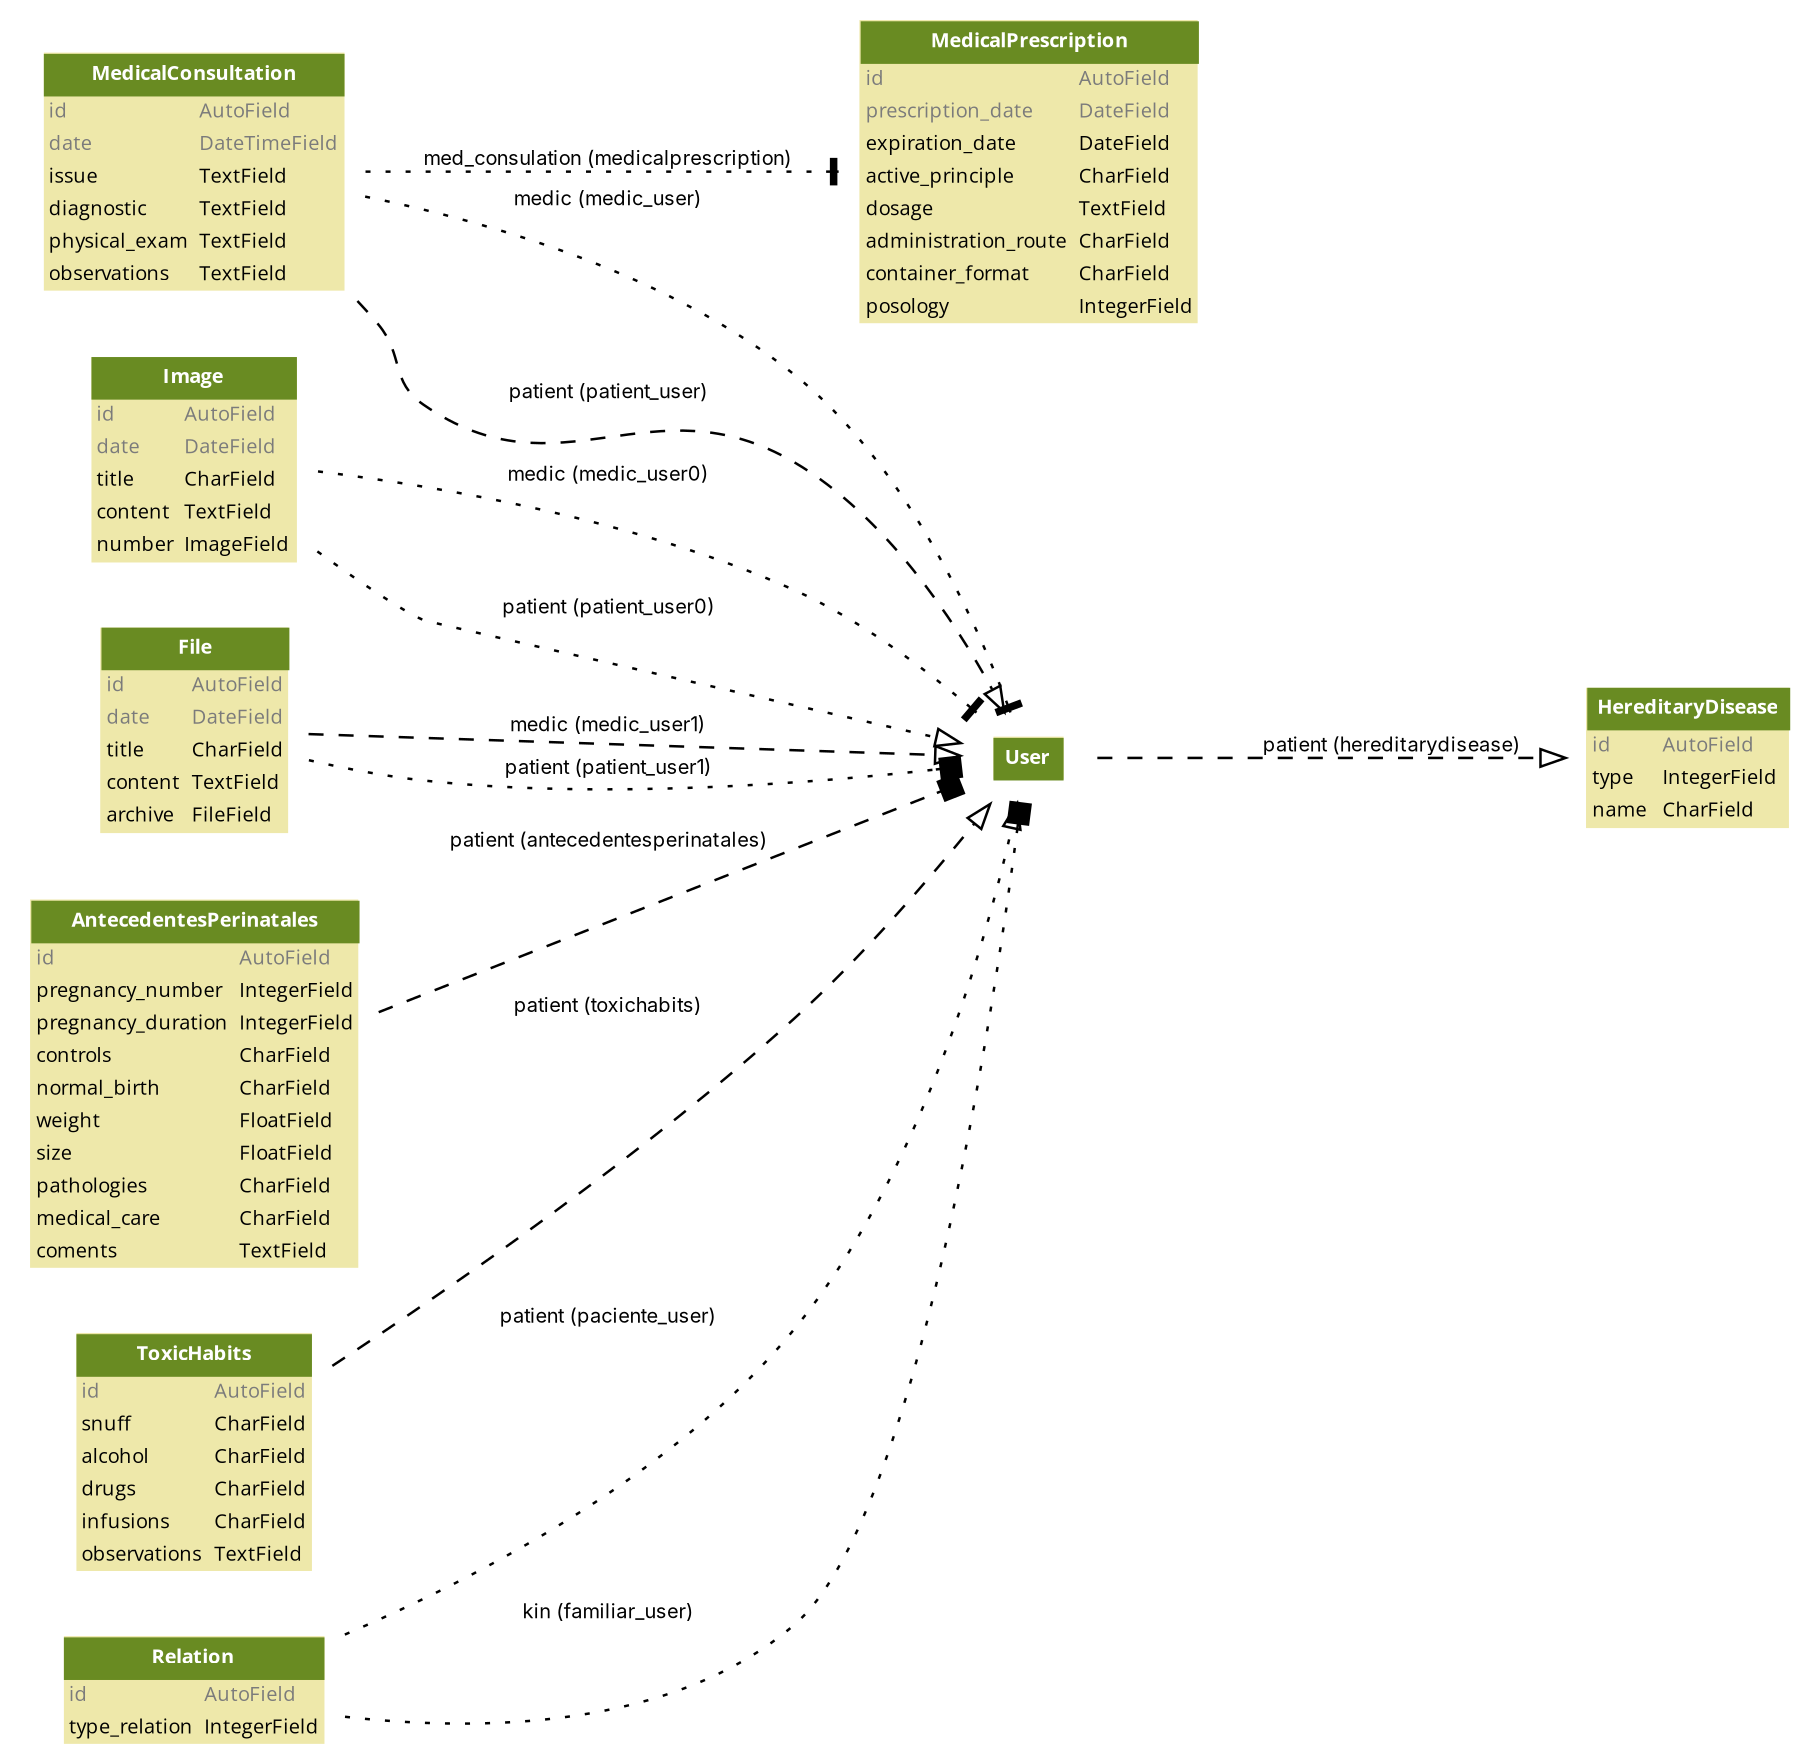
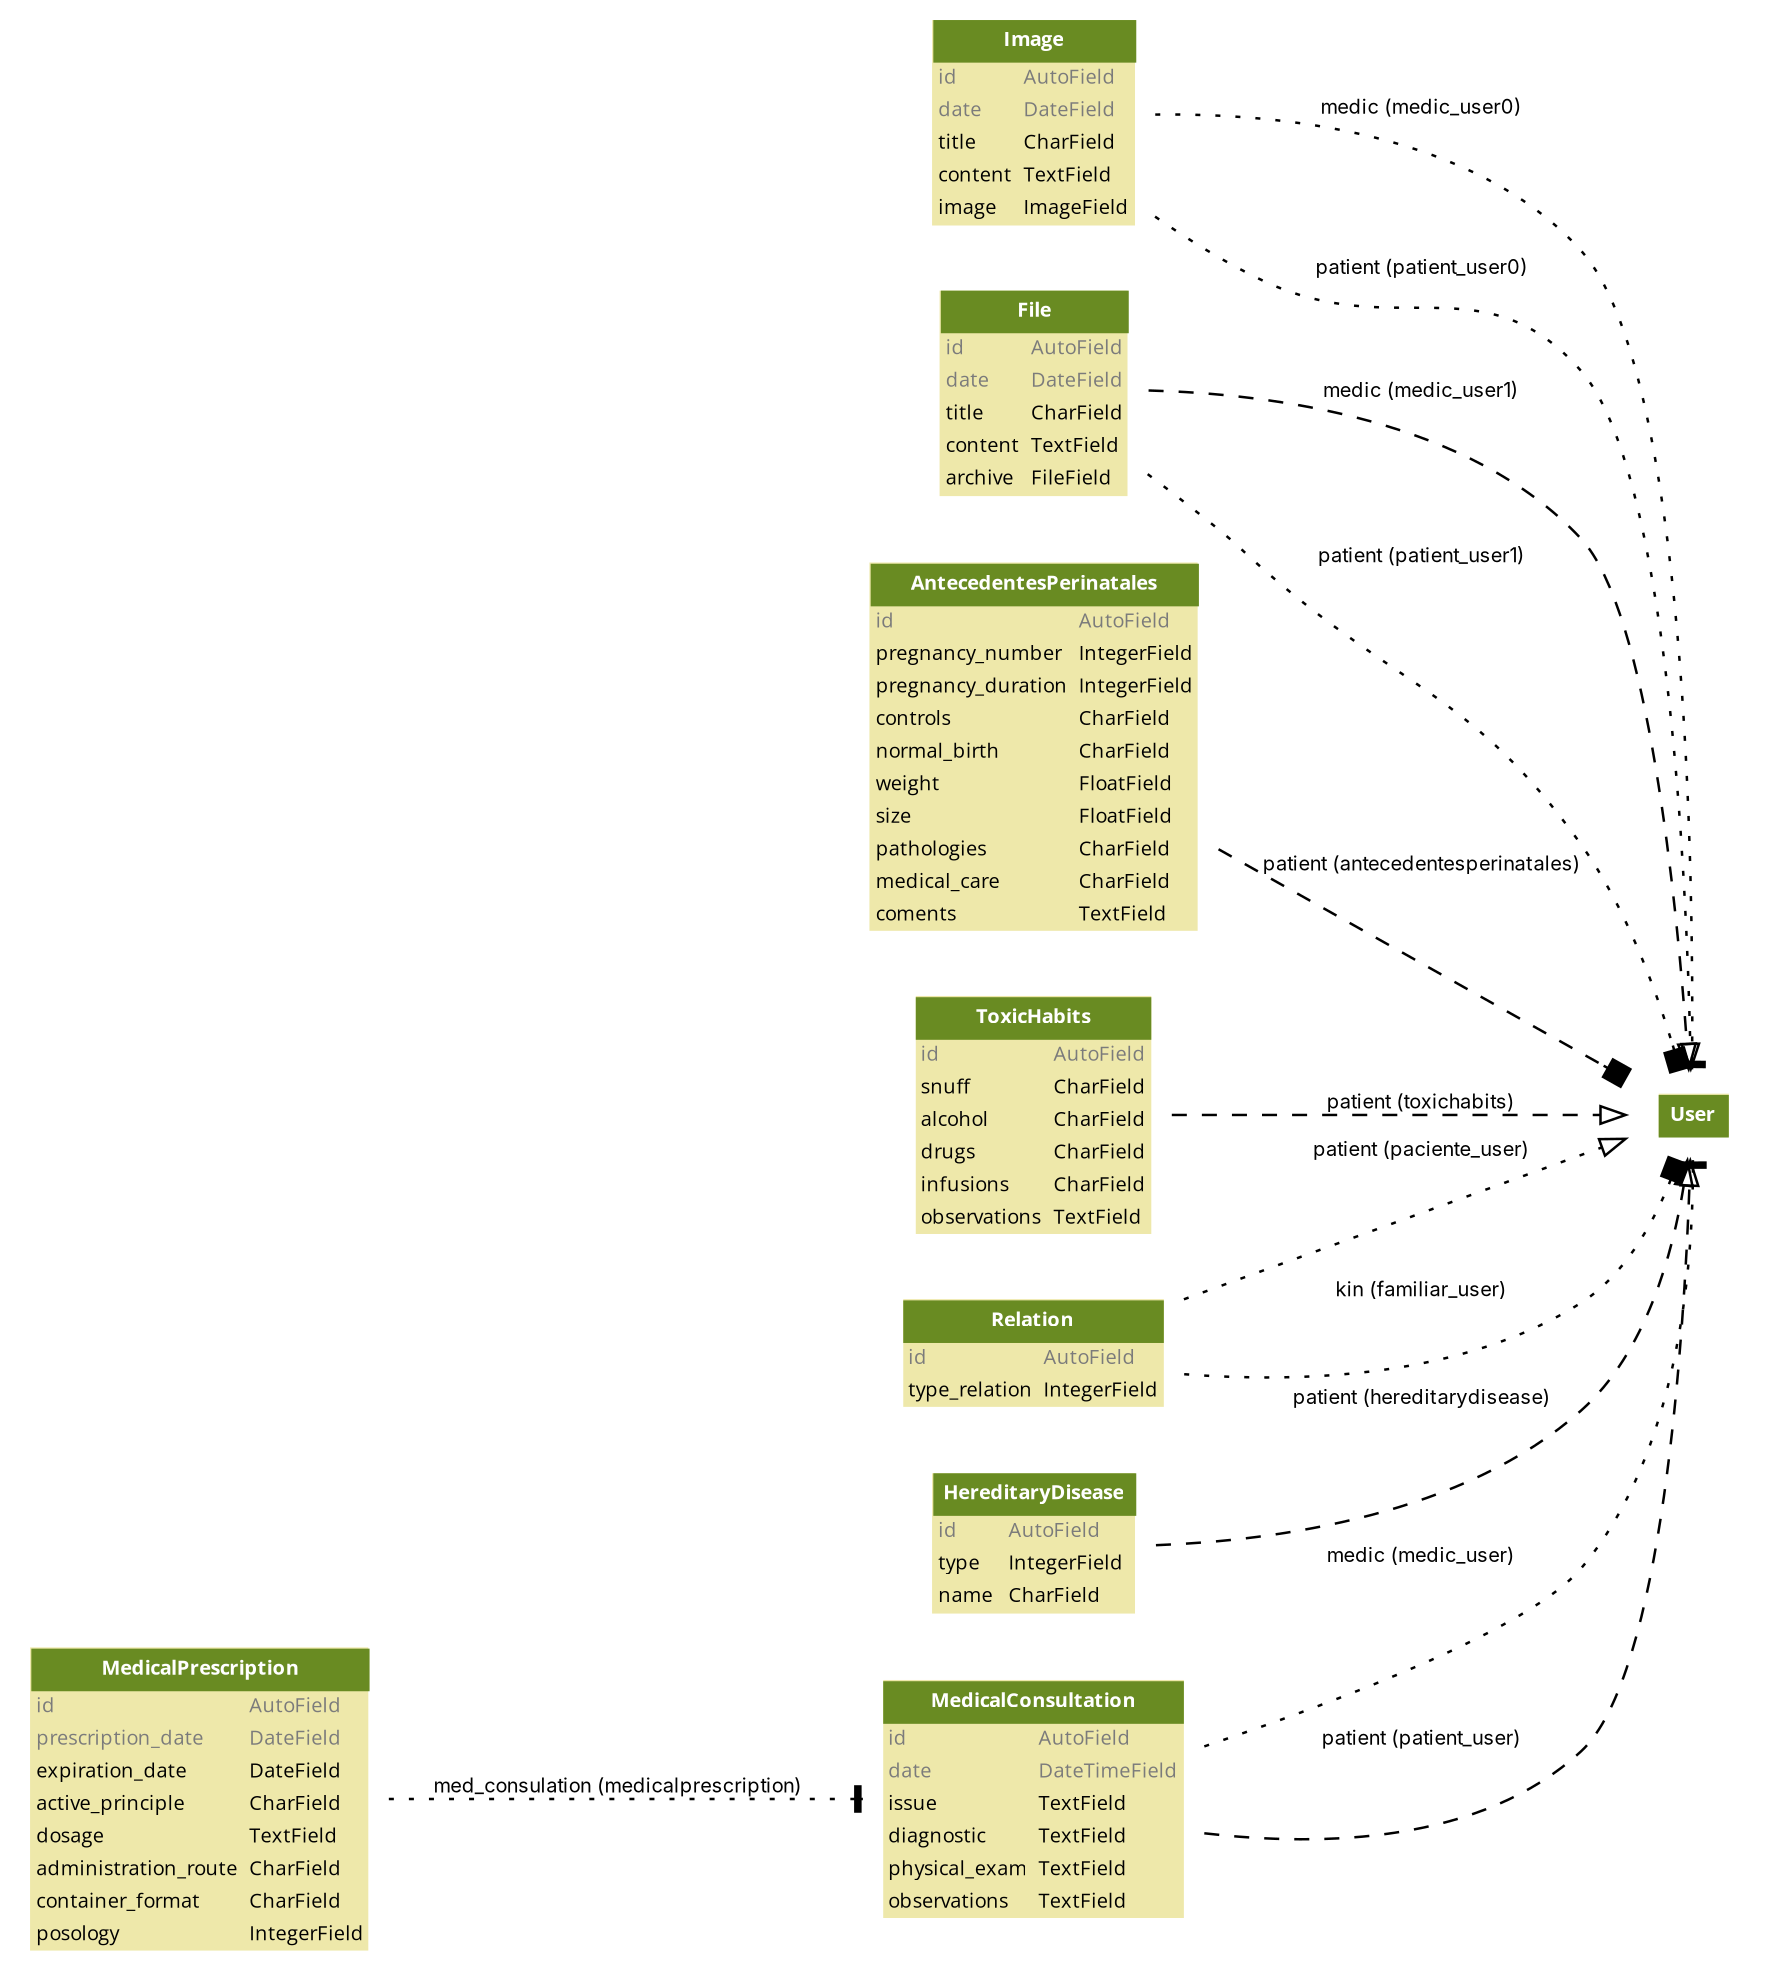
edge "MedicalConsultation" -> "MedicalPrescription": reversed
node "Image": text "number" -> "image"
edge "User" -> "HereditaryDisease": reversed
